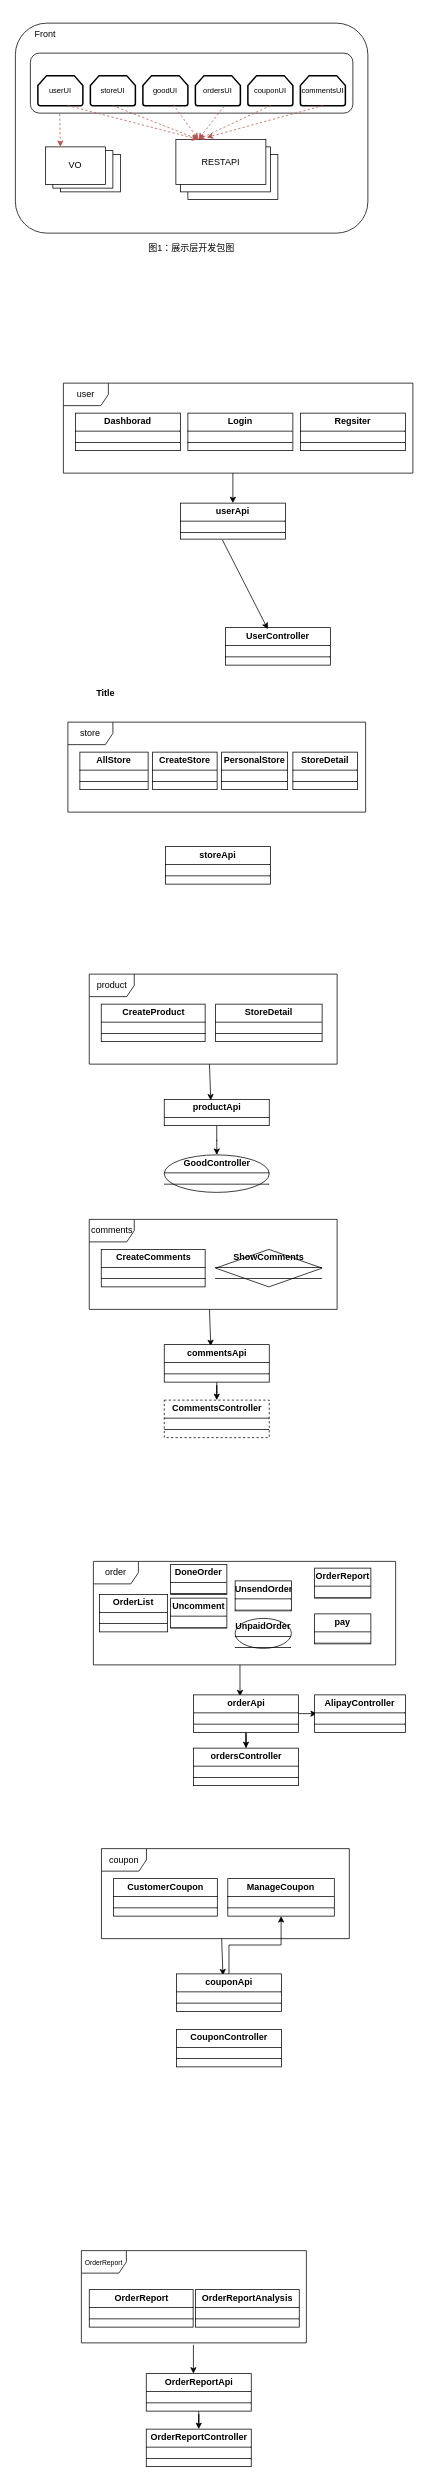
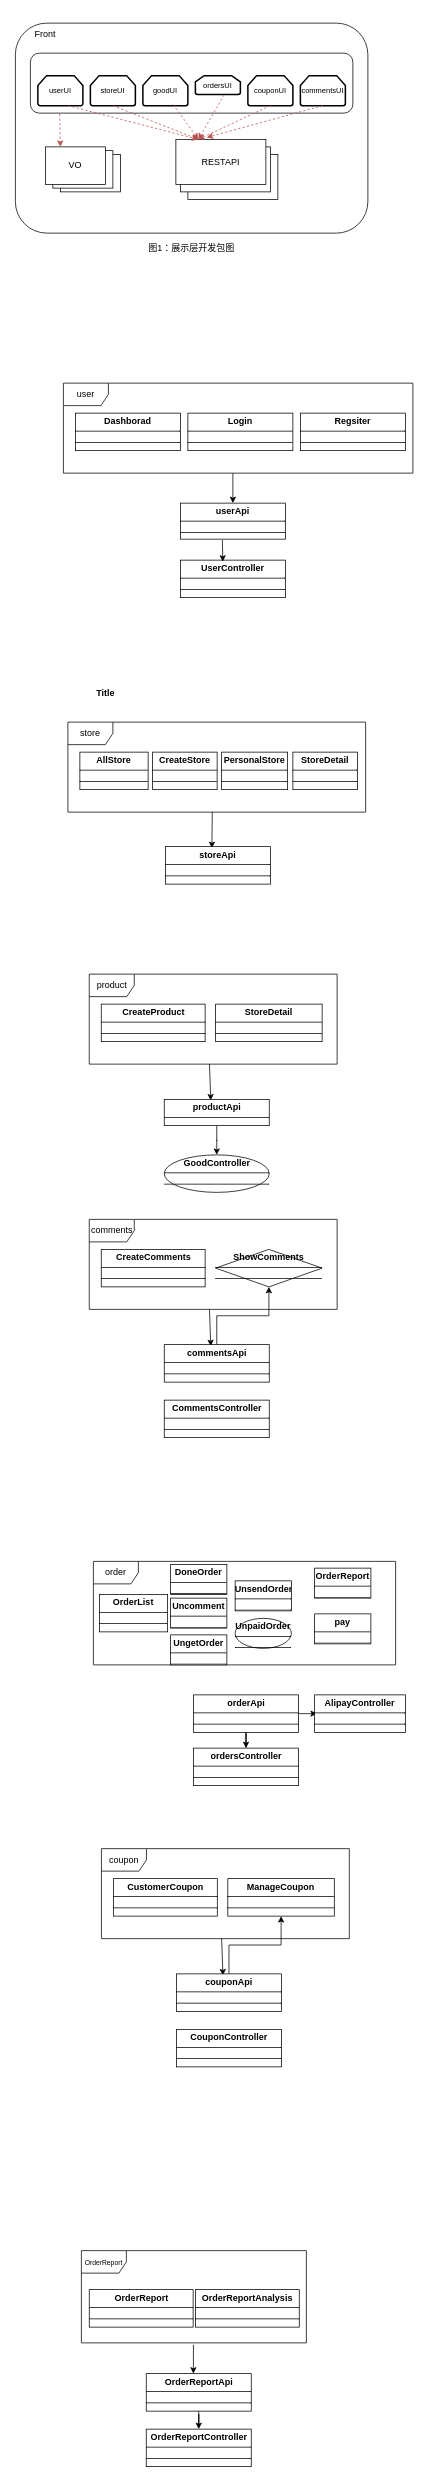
node "ordersUI": size 45x30 -> 45x19
node "UserController": moved (278, 646) -> (233, 579)
edge "store" -> "storeApi": added
edge "commentsApi" -> "CommentsController": now "commentsApi" -> "ShowComments"
node "CommentsController": style dashed -> solid
node "UngetOrder": added
edge "order" -> "orderApi": removed
